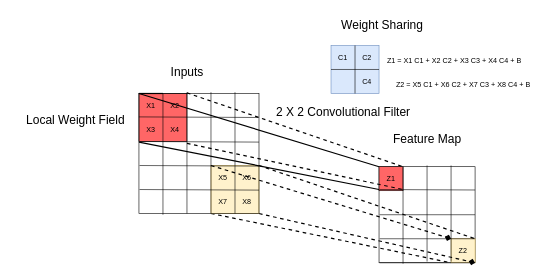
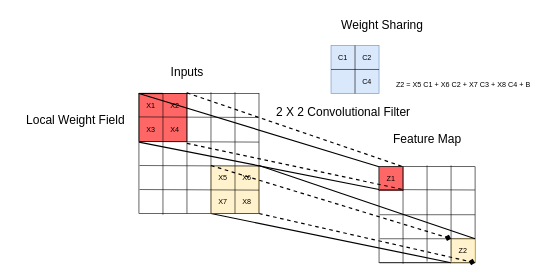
node "Z1 = X1 C1 + X2 C2 + X3 C3 + X4 C4 + B": removed
edge "X6" -- "Z2": style dashed -> solid
edge "X7" -- "Z2": style dashed -> solid
